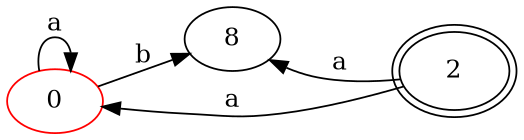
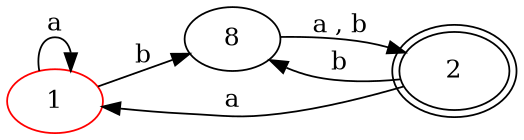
edge "8" -> "2": added, label "a , b"
edge "2" -> "8": label "a" -> "b"
node "0": label "0" -> "1"
